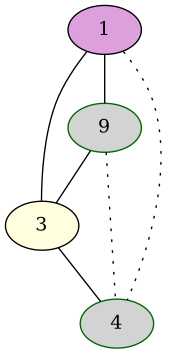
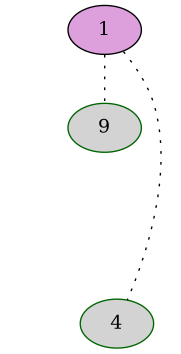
edge "1" -- "9": style solid -> dotted
node "3": removed
edge "9" -- "4": removed
